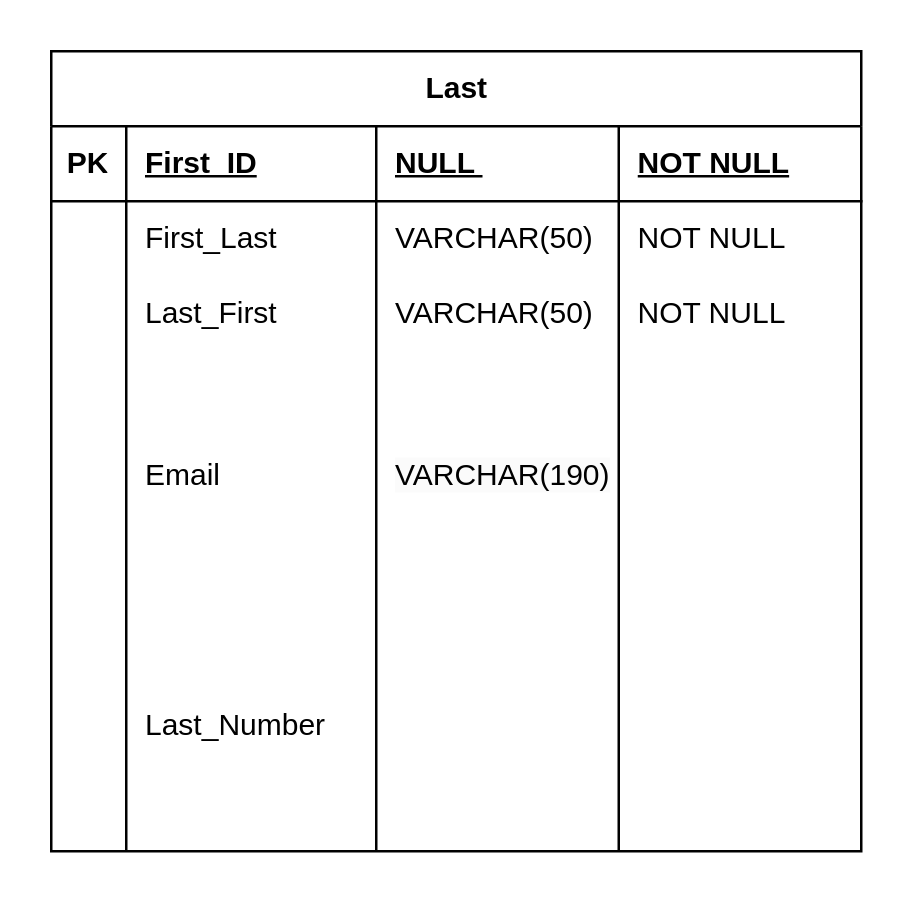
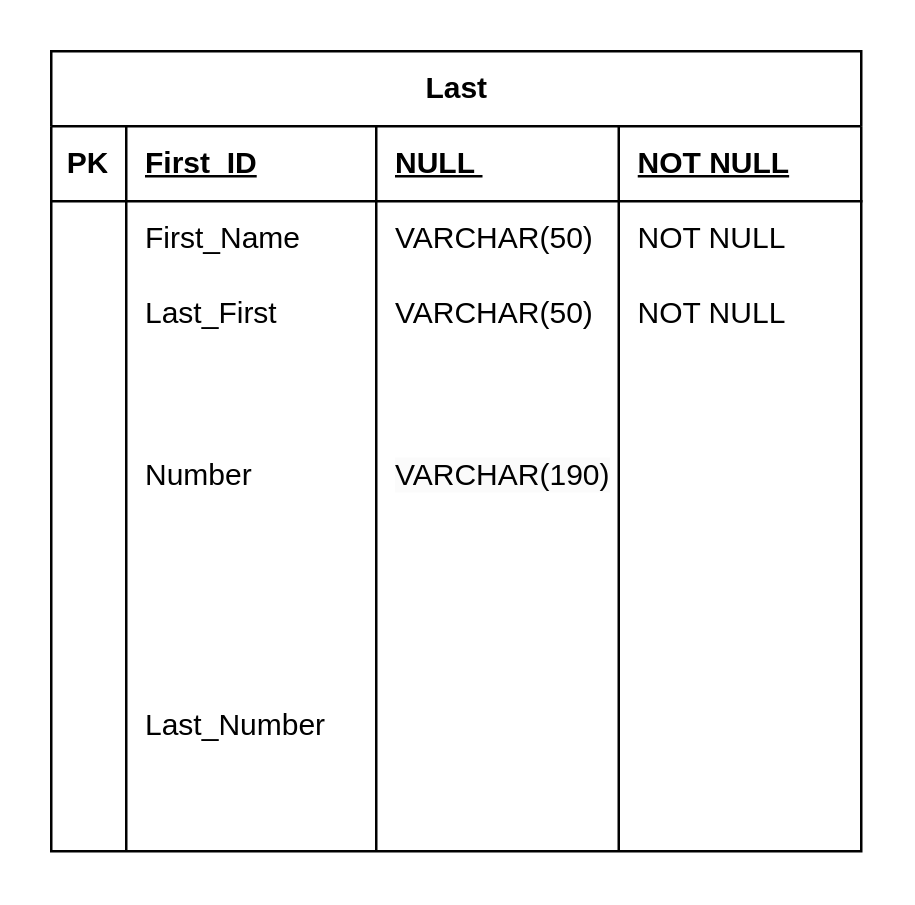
node "First_Last": label "First_Last" -> "First_Name"
node "Email": label "Email" -> "Number"
